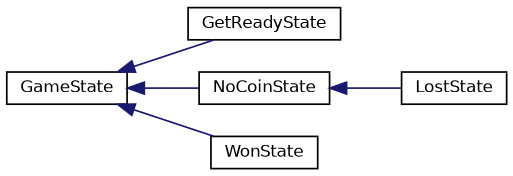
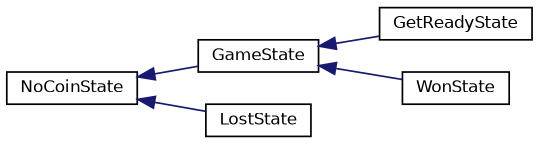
edge "NoCoinState" -> "GameState": reversed
